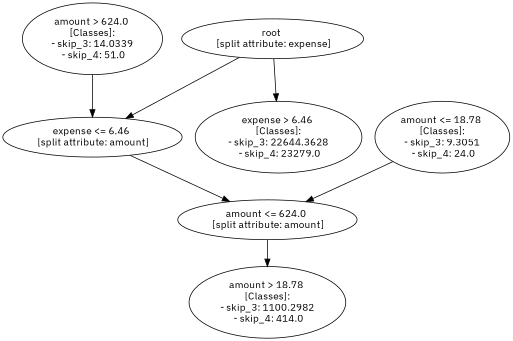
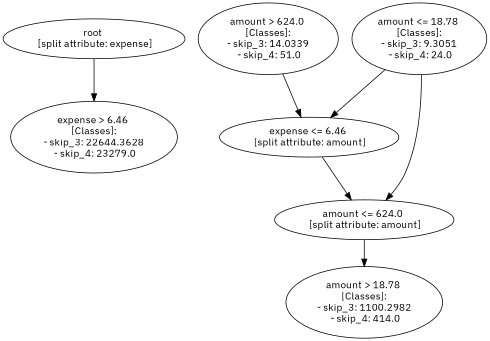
edge "root [split attribute: expense]" -> "expense <= 6.46 [split attribute: amount]": now "amount <= 18.78 [Classes]: - skip_3: 9.3051 - skip_4: 24.0" -> "expense <= 6.46 [split attribute: amount]"
